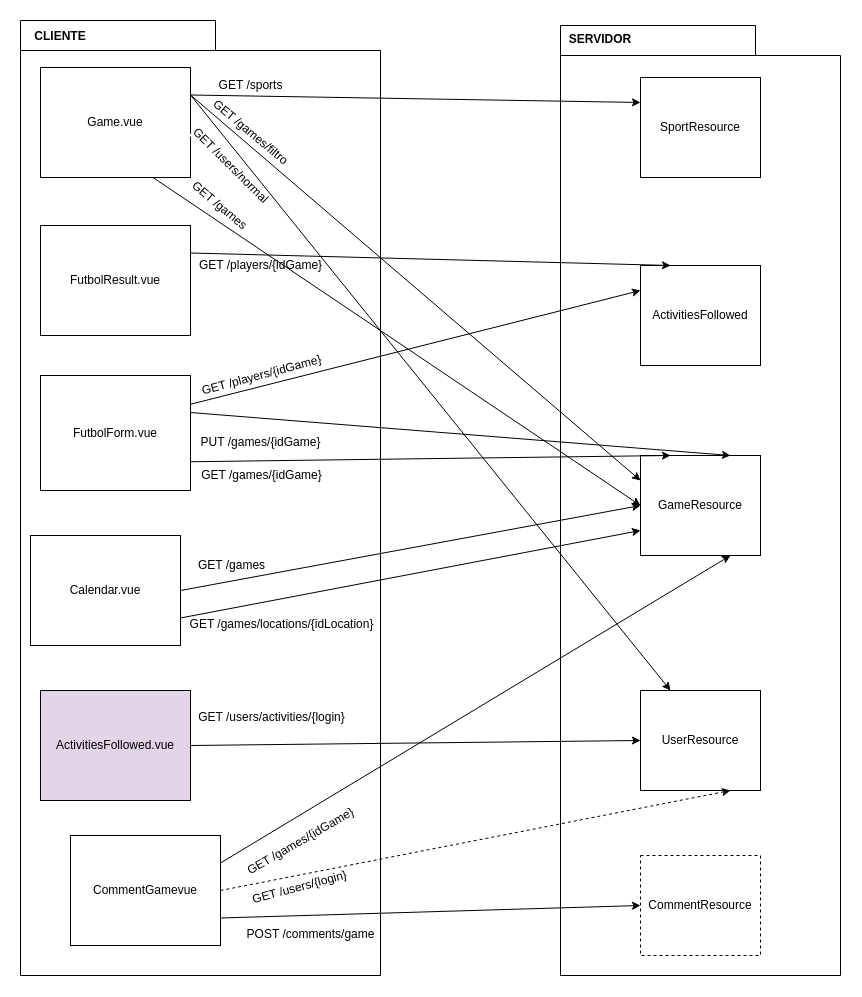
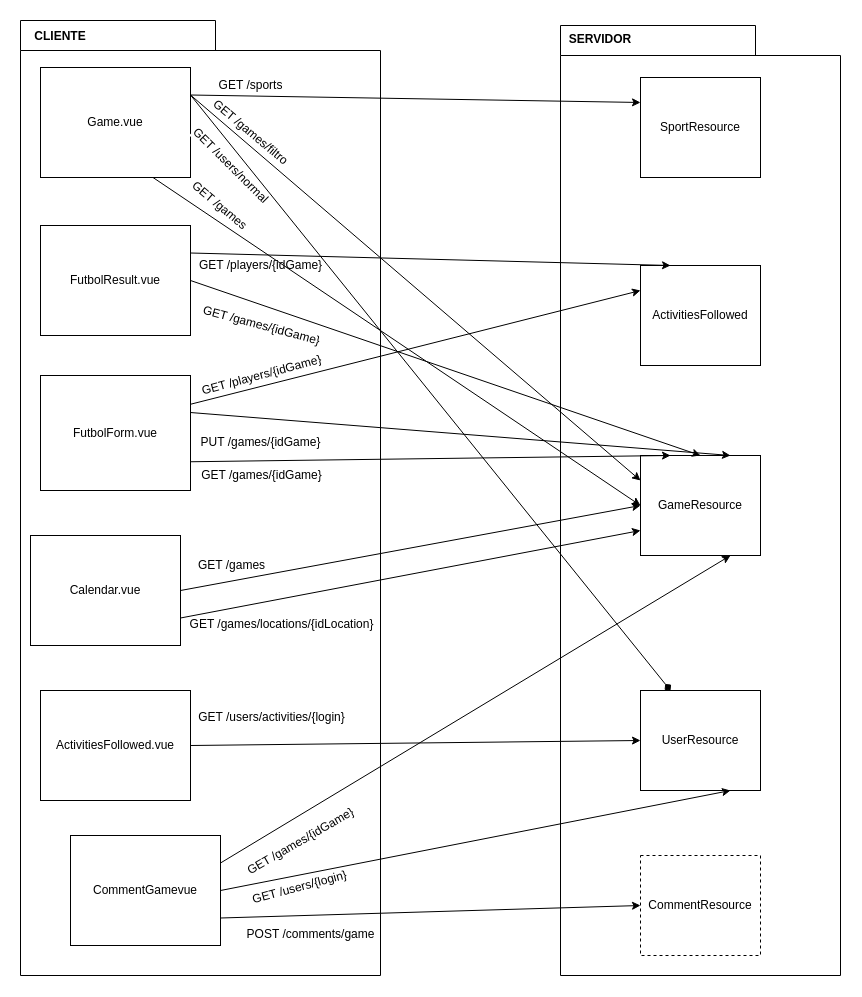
edge "FutbolResult.vue" -> "GameResource": added, label "GET /games/{idGame}"
edge "Game.vue" -> "UserResource": arrowhead classic -> diamond
node "ActivitiesFollowed.vue": fillcolor #e1d5e7 -> #ffffff
edge "CommentGamevue" -> "UserResource": style dashed -> solid
